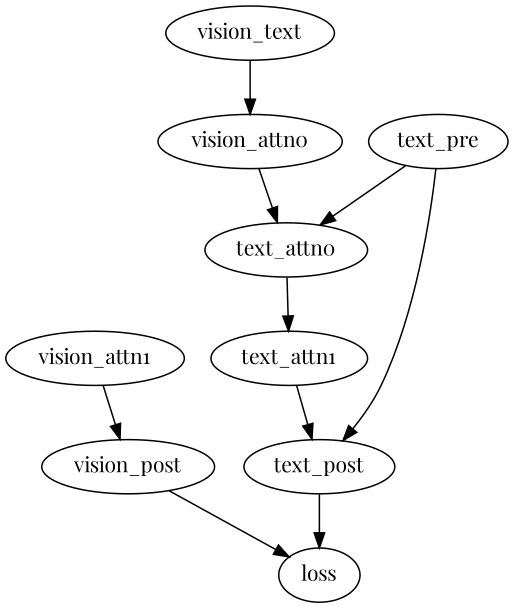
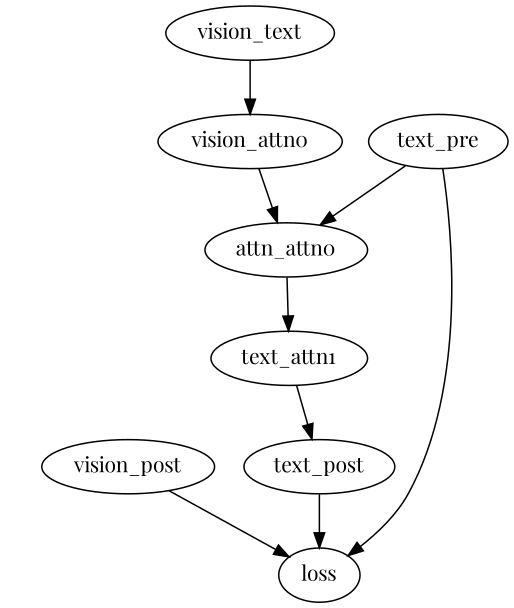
node "text_attn0": label "text_attn0" -> "attn_attn0"
edge "text_pre" -> "text_post": now "text_pre" -> "loss"
node "vision_attn1": removed
